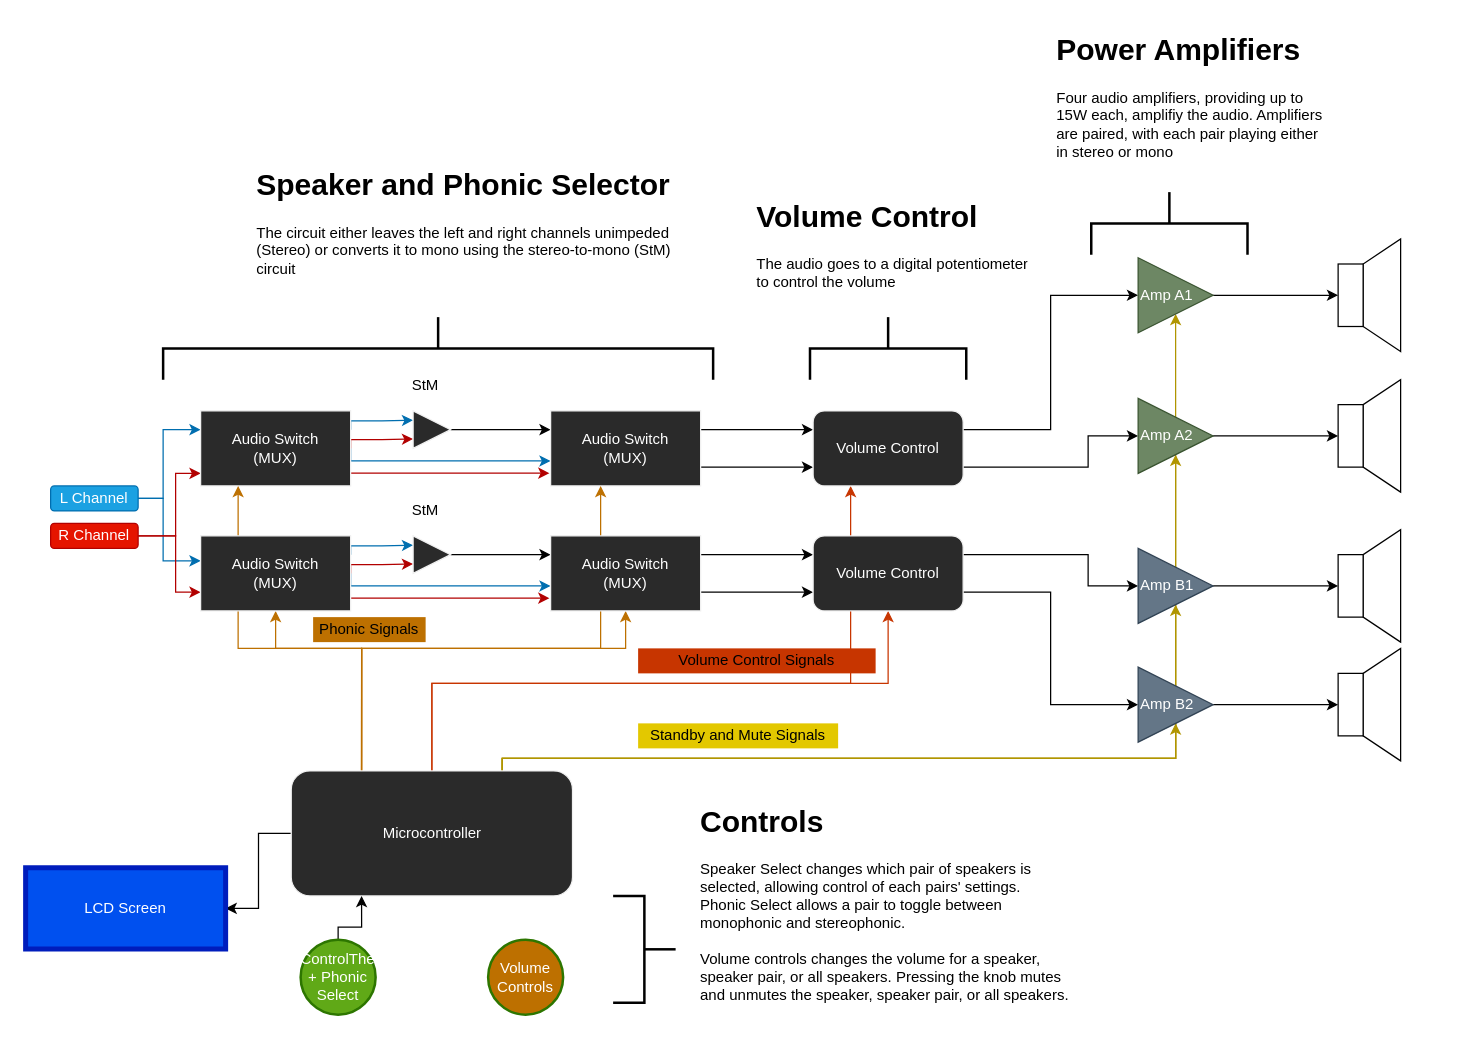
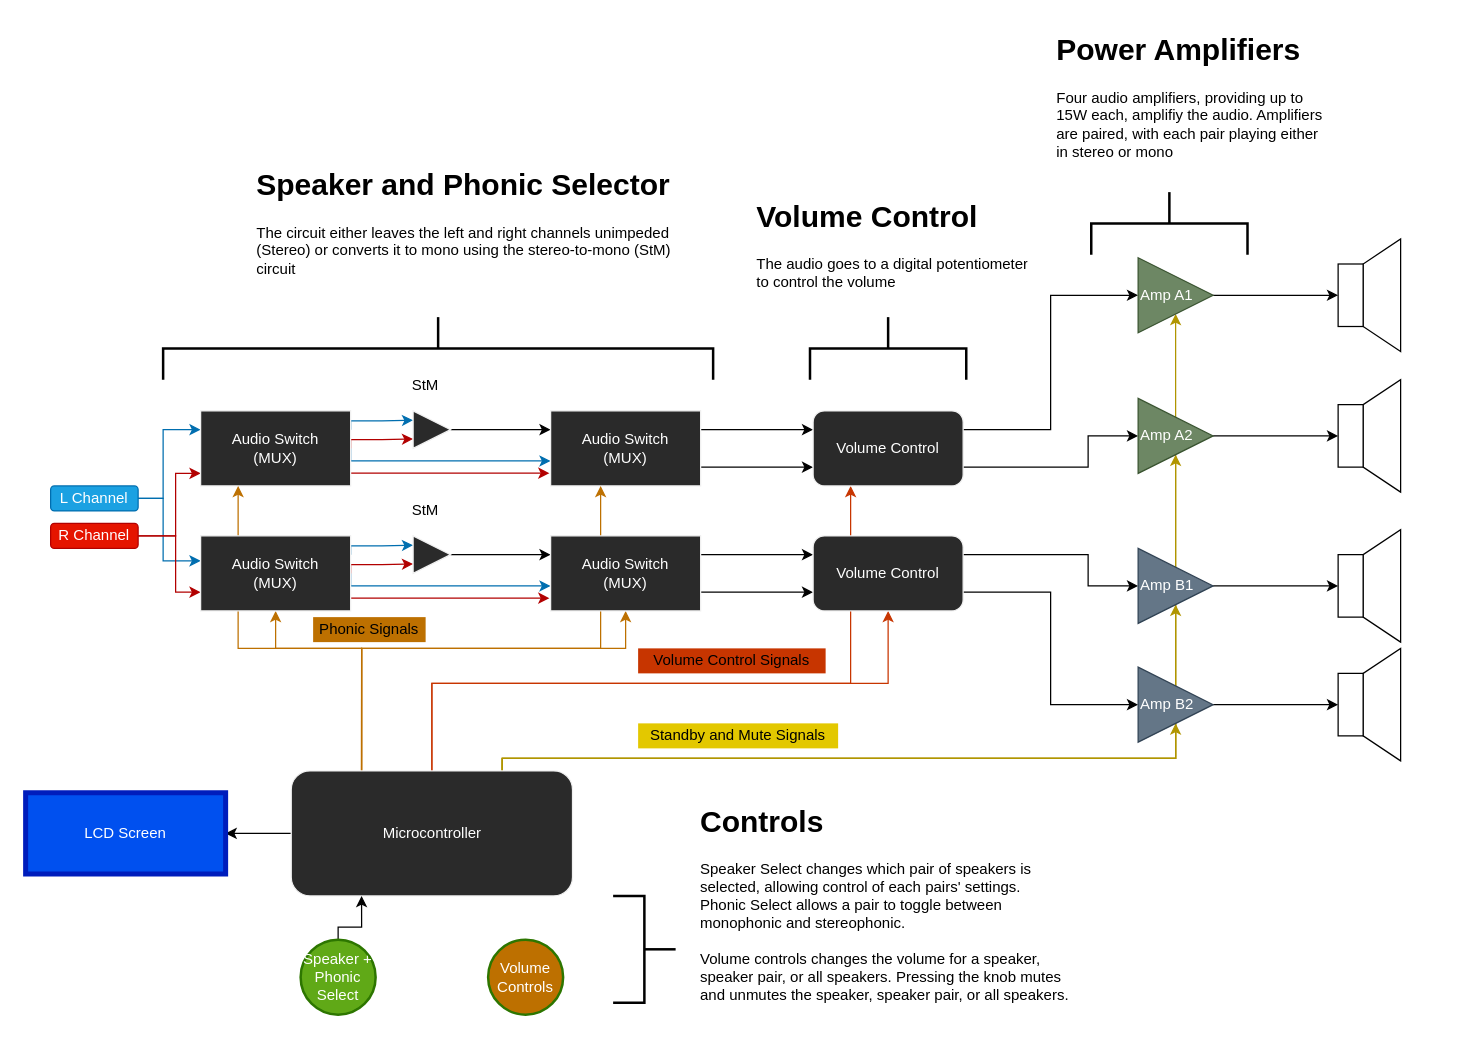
node "Volume Control Signals": size 238x25 -> 188x25
node "LCD Screen": moved (126, 908) -> (126, 833)
node "ControlThe + Phonic Select": label "ControlThe + Phonic Select" -> "Speaker + Phonic Select"
